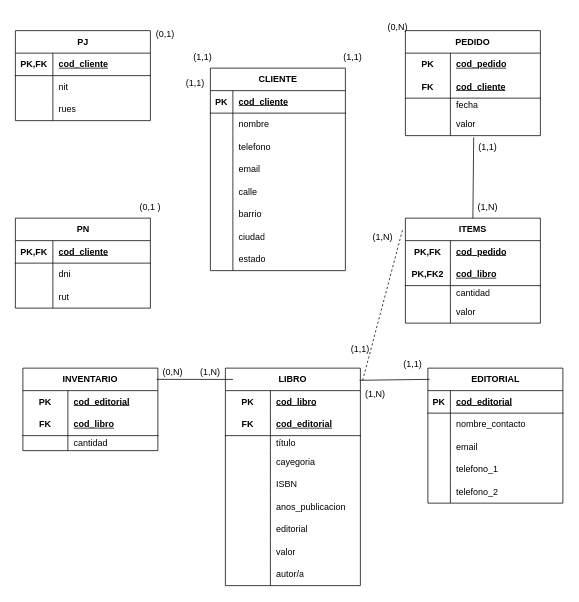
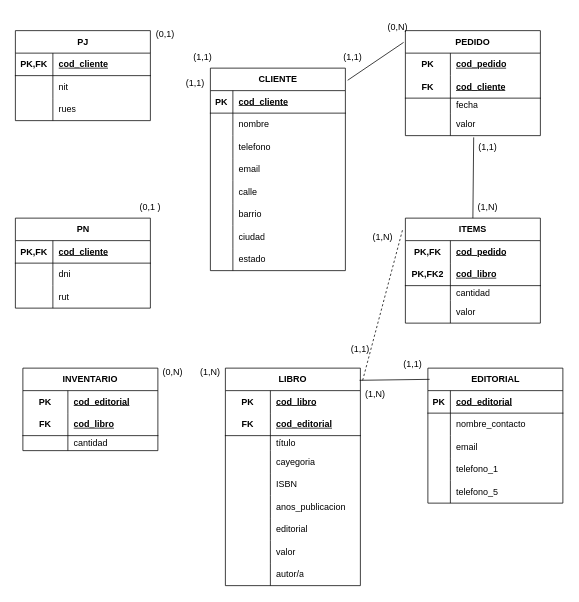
edge "PEDIDO" -- "CLIENTE": added
edge "INVENTARIO" -- "LIBRO": removed
node "telefono_2": label "telefono_2" -> "telefono_5"
